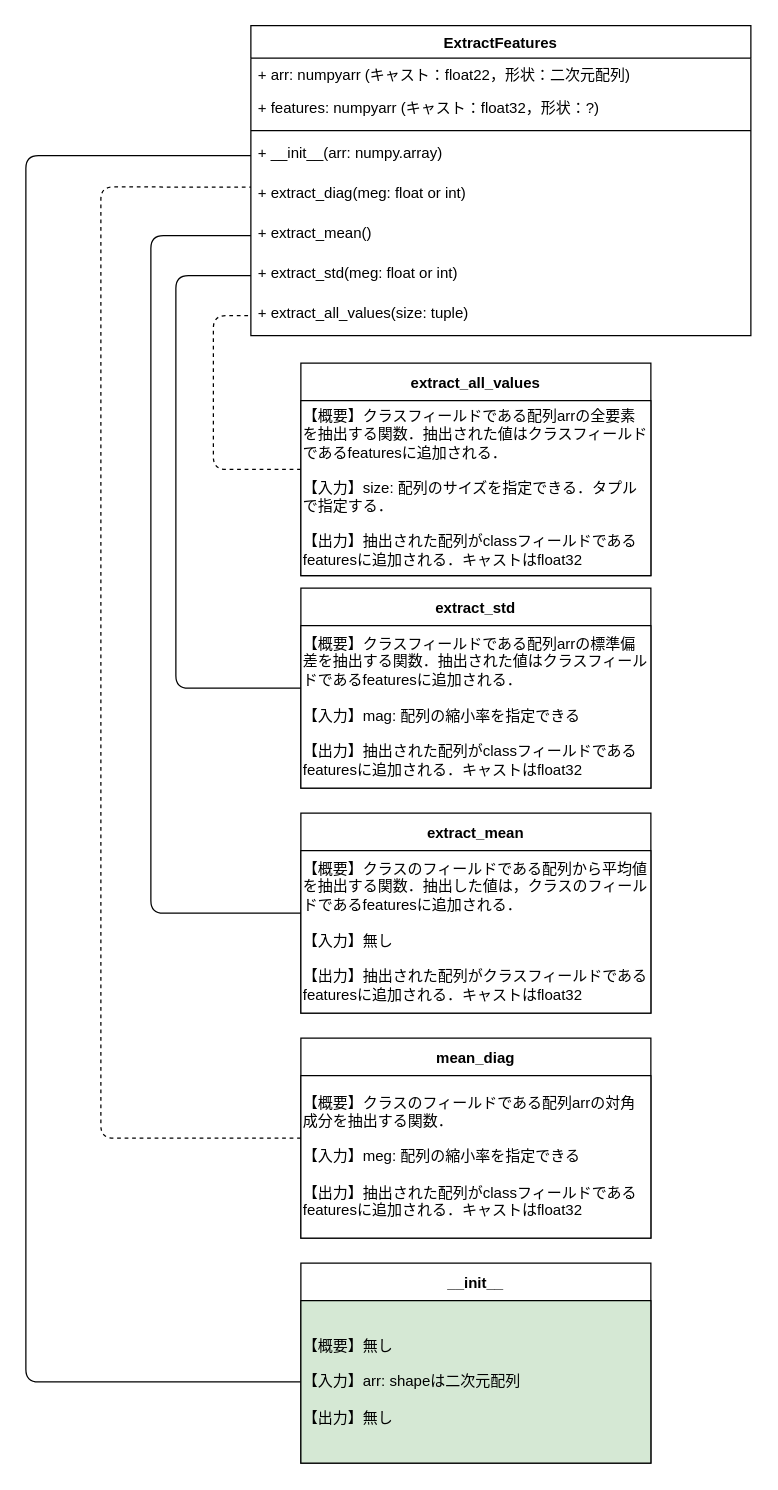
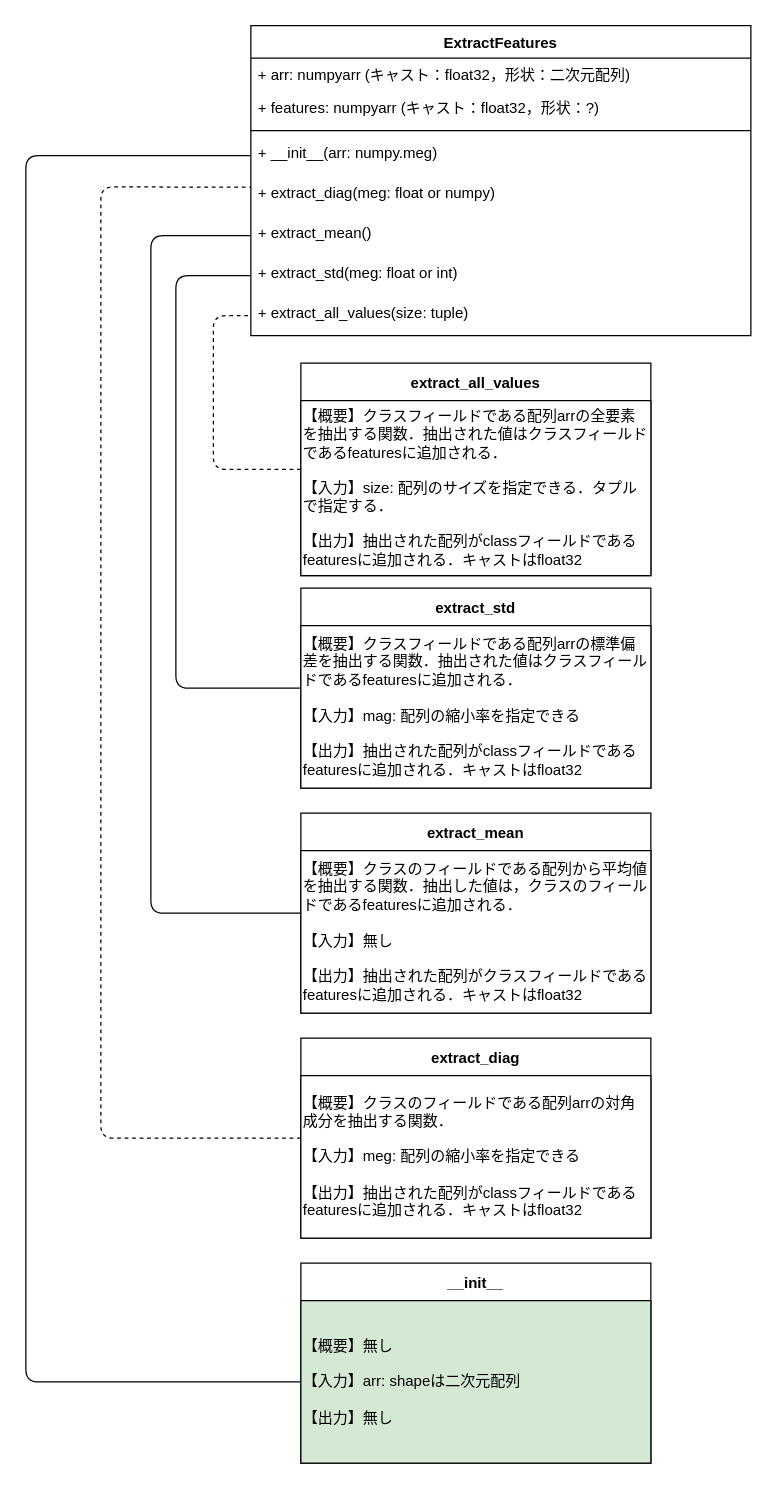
node "+ arr: numpyarr (キャスト：float22，形状：二次元配列)": label "+ arr: numpyarr (キャスト：float22，形状：二次元配列)" -> "+ arr: numpyarr (キャスト：float32，形状：二次元配列)"
node "+ __init__(arr: numpy.array)": label "+ __init__(arr: numpy.array)" -> "+ __init__(arr: numpy.meg)"
node "+ extract_diag(meg: float or int)": label "+ extract_diag(meg: float or int)" -> "+ extract_diag(meg: float or numpy)"
node "mean_diag": label "mean_diag" -> "extract_diag"
